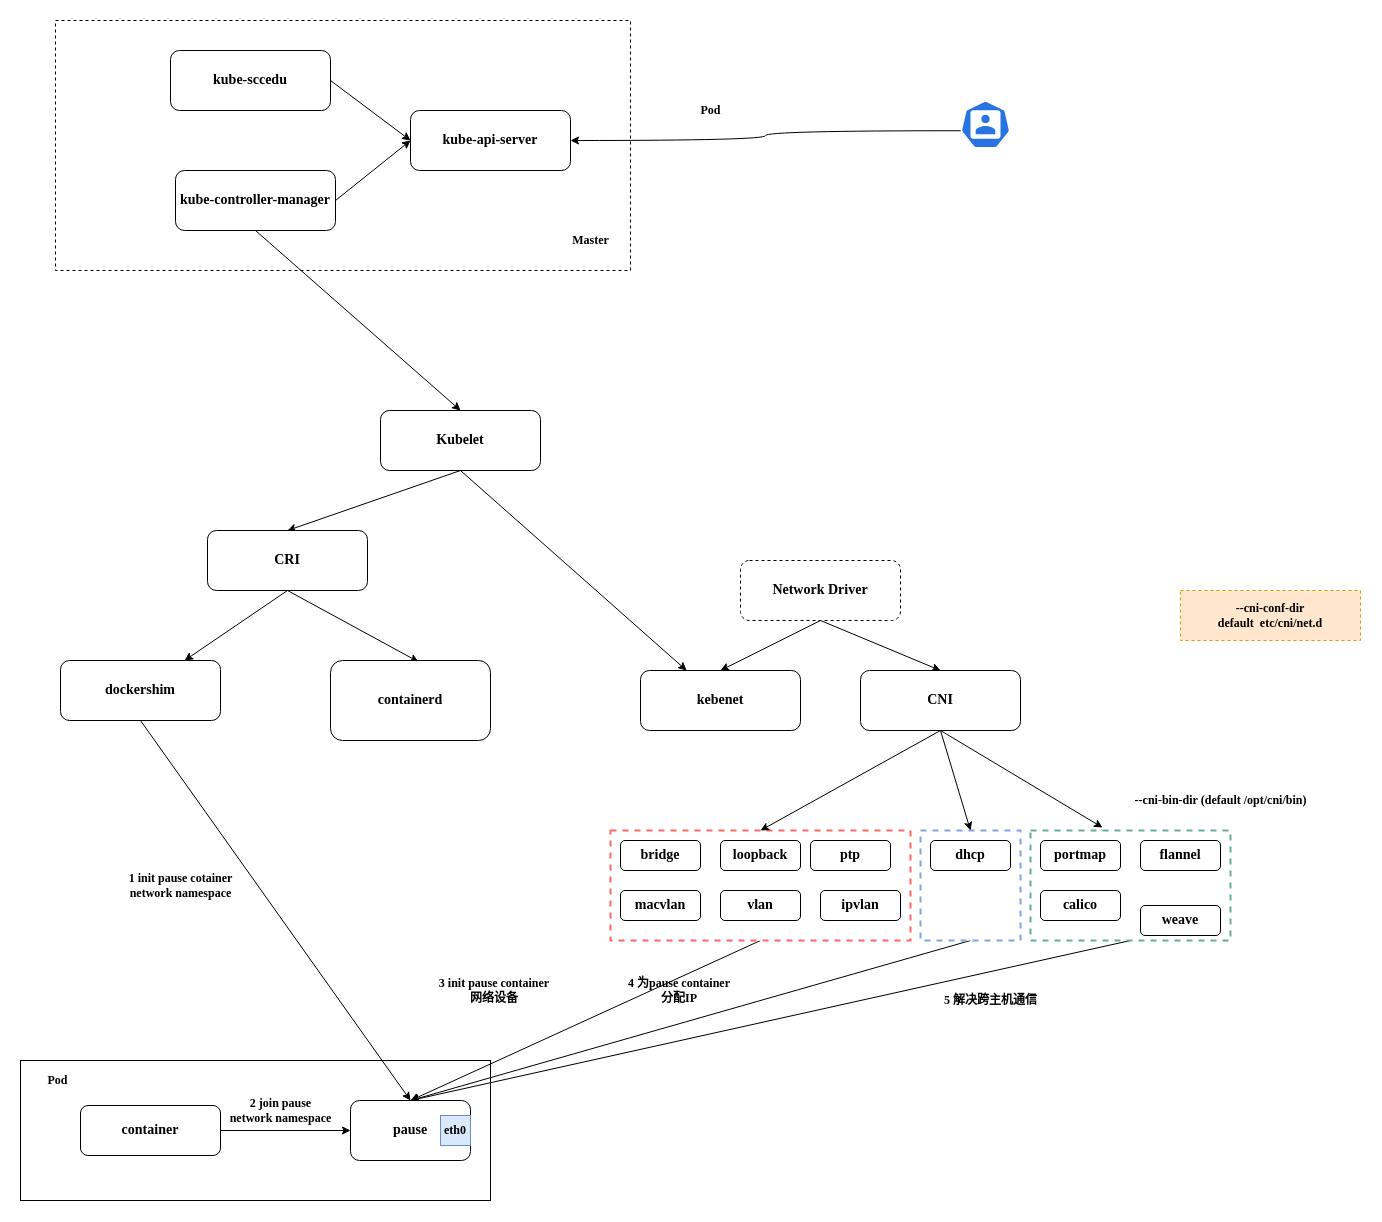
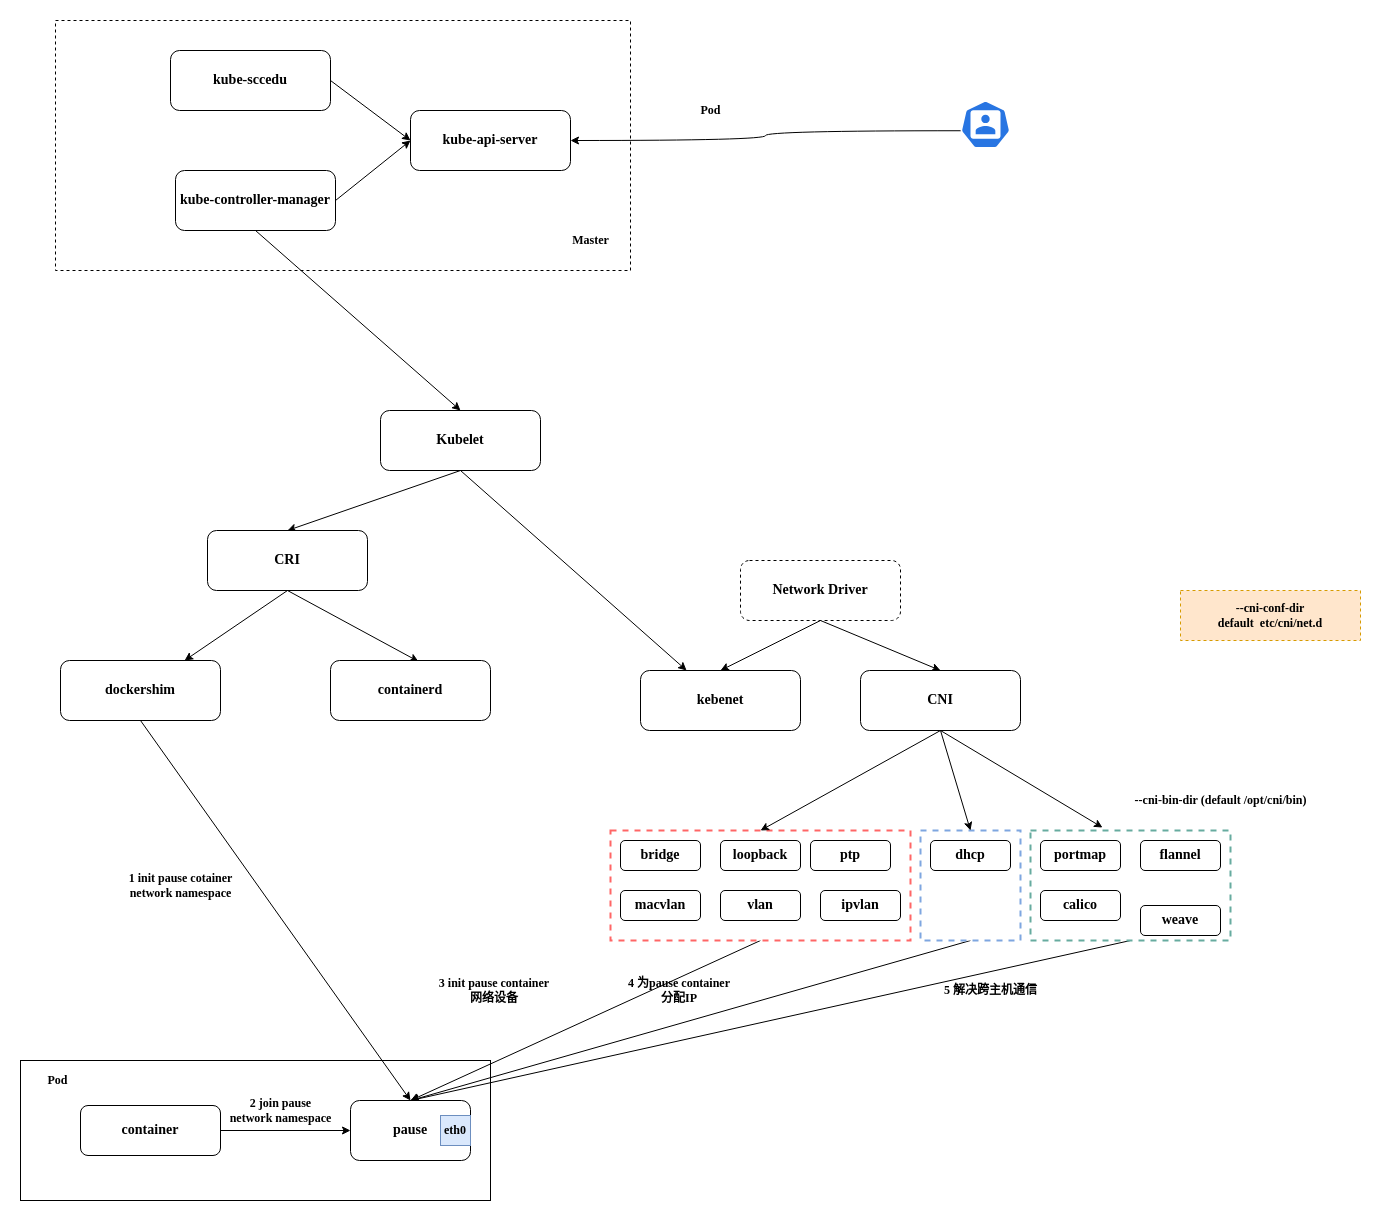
node "containerd": size 160x80 -> 160x60
node "5 解决跨主机通信": moved (991, 1001) -> (991, 991)
